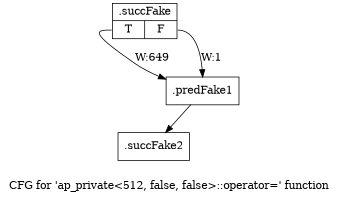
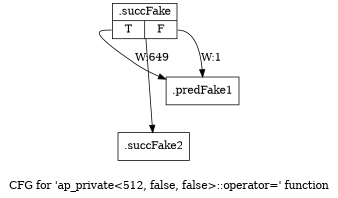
edge ".predFake1" -> ".succFake2": now ".succFake" -> ".succFake2"
